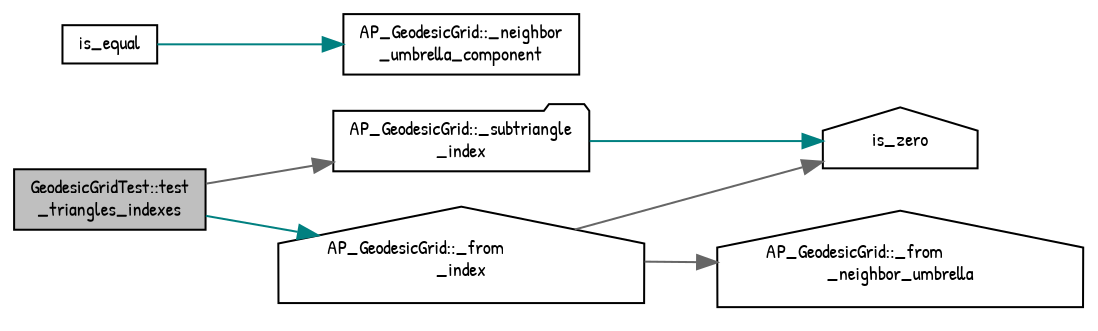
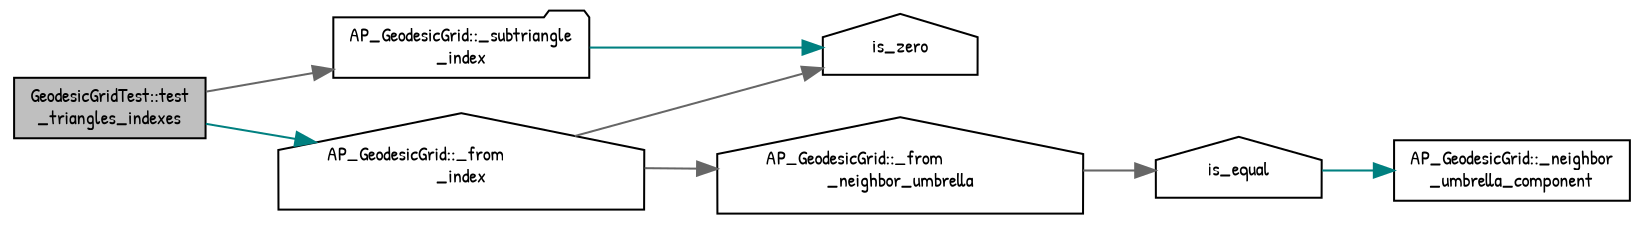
node "is_equal": shape box -> house
edge "AP_GeodesicGrid::_from _neighbor_umbrella" -> "is_equal": added
